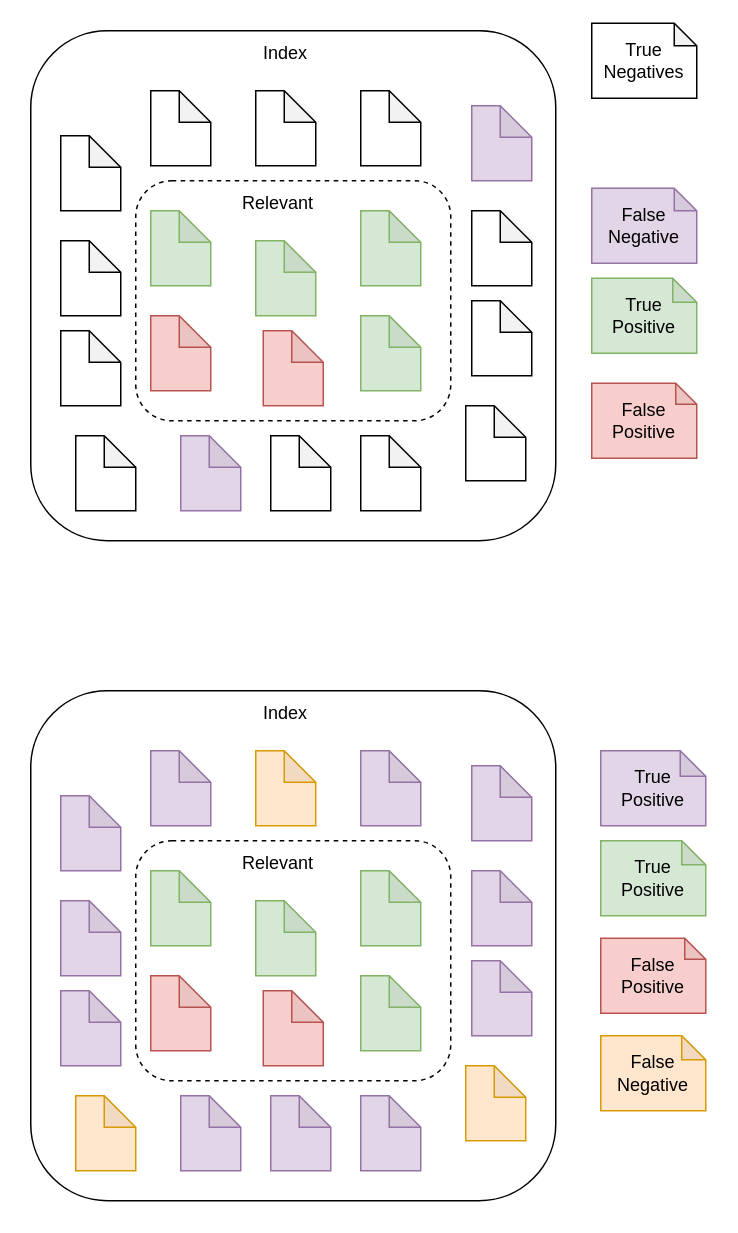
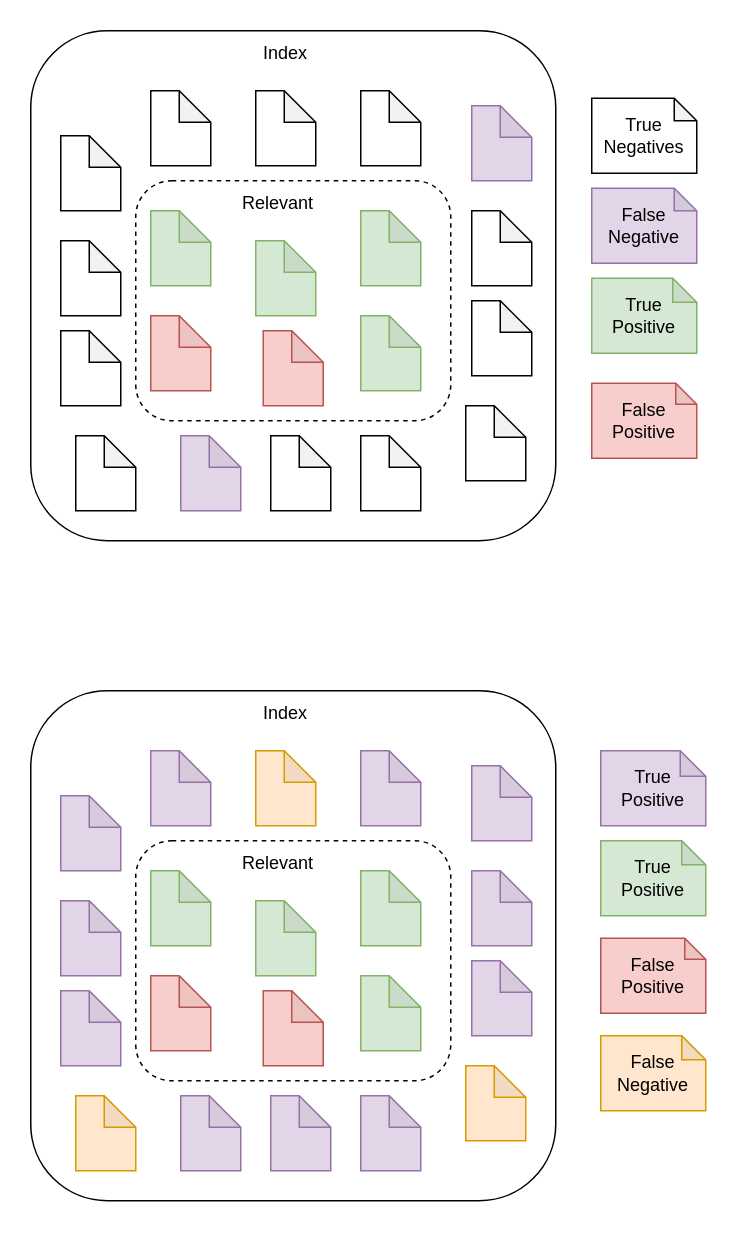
node "True Negatives": moved (644, 61) -> (644, 136)
